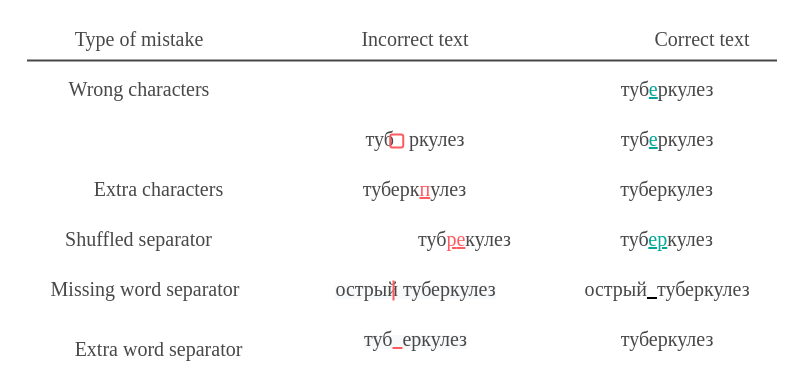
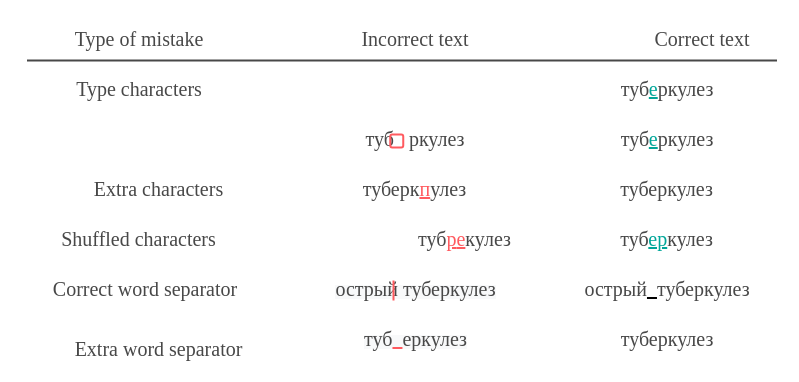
node "Wrong characters": label "Wrong characters" -> "Type characters"
node "Shuffled separator": label "Shuffled separator" -> "Shuffled characters"
node "Missing word separator": label "Missing word separator" -> "Correct word separator"
